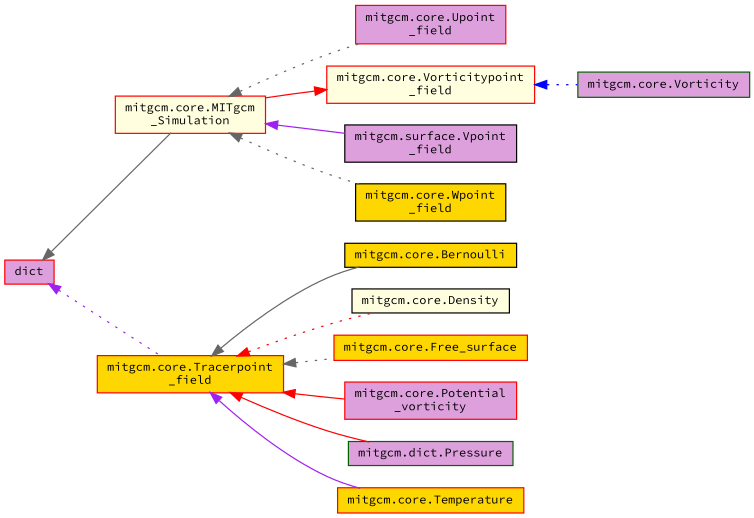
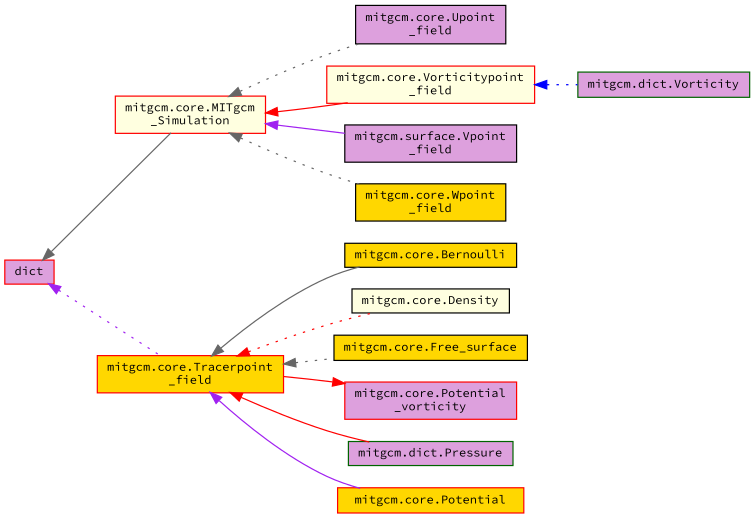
node "mitgcm.core.Upoint _field": color red -> black
node "mitgcm.core.Vorticity": label "mitgcm.core.Vorticity" -> "mitgcm.dict.Vorticity"
edge "mitgcm.core.MITgcm _Simulation" -> "mitgcm.core.Vorticitypoint _field": reversed
node "mitgcm.core.Free_surface": color red -> black
edge "mitgcm.core.Potential _vorticity" -> "mitgcm.core.Tracerpoint _field": reversed
node "mitgcm.core.Temperature": label "mitgcm.core.Temperature" -> "mitgcm.core.Potential"
